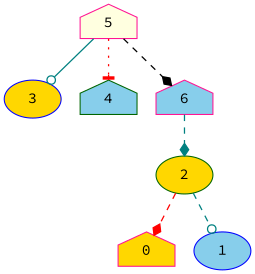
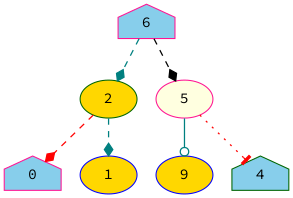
node "5": shape house -> ellipse
edge "5" -> "6": reversed
node "3": label "3" -> "9"
edge "2" -> "1": arrowhead odot -> diamond
node "0": fillcolor gold -> skyblue
node "1": fillcolor skyblue -> gold
